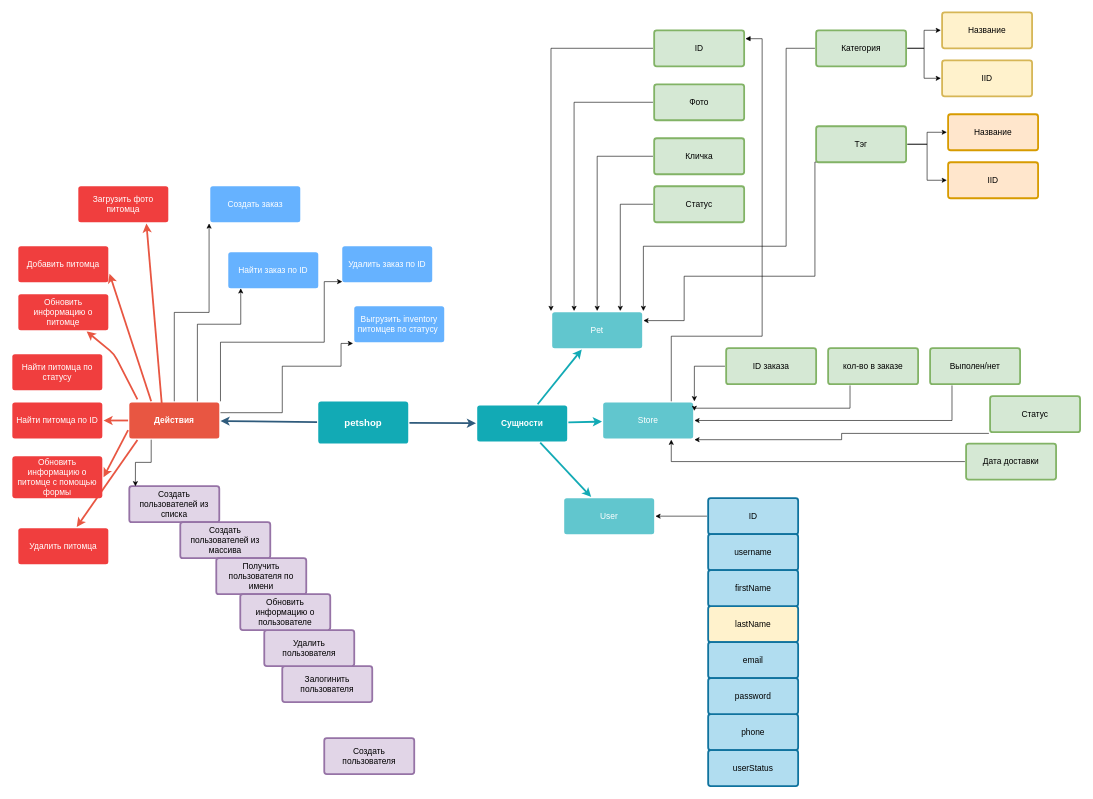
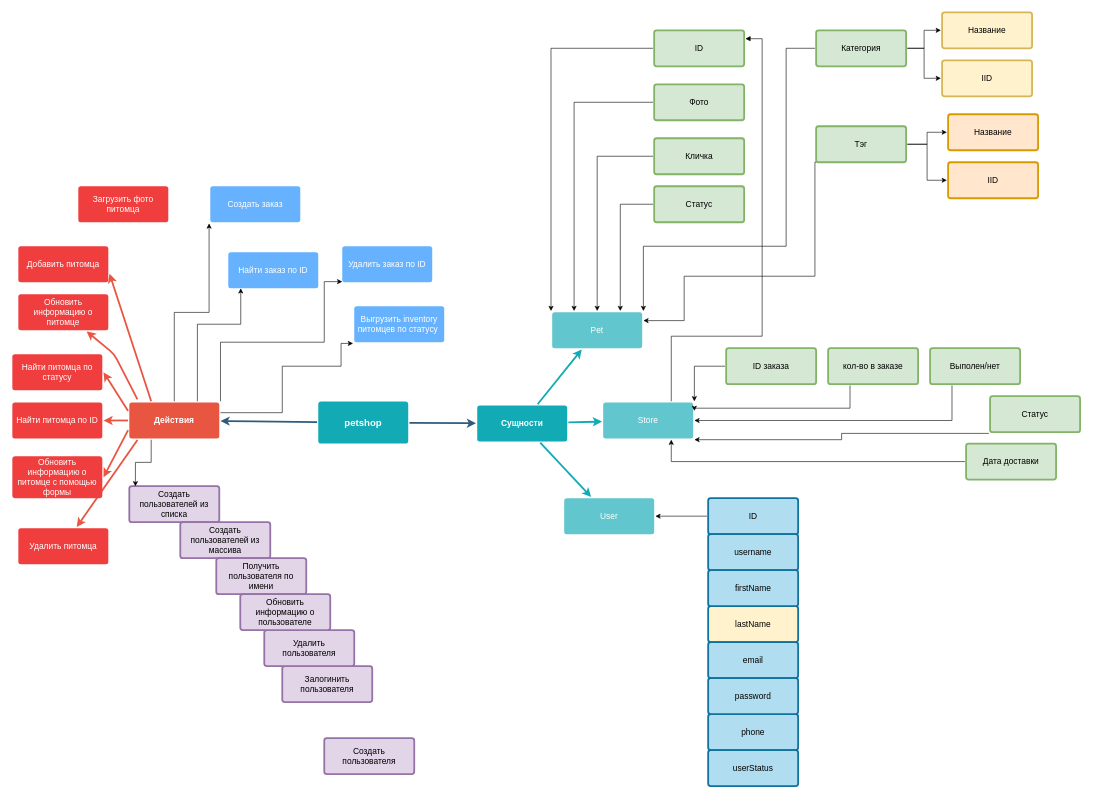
edge "Действия" -> "Загрузить фото питомца": removed
edge "Действия" -> "Найти питомца по статусу": added
